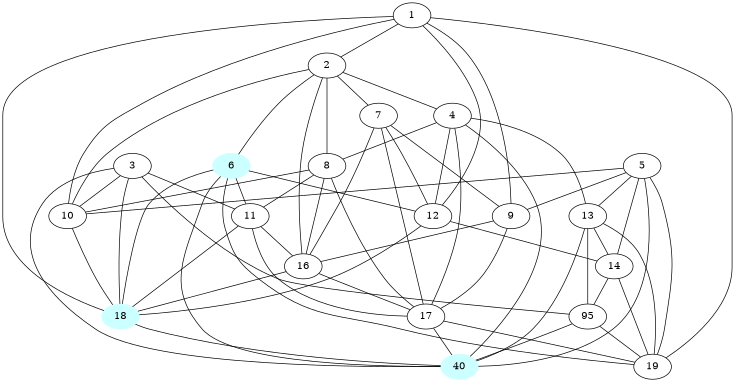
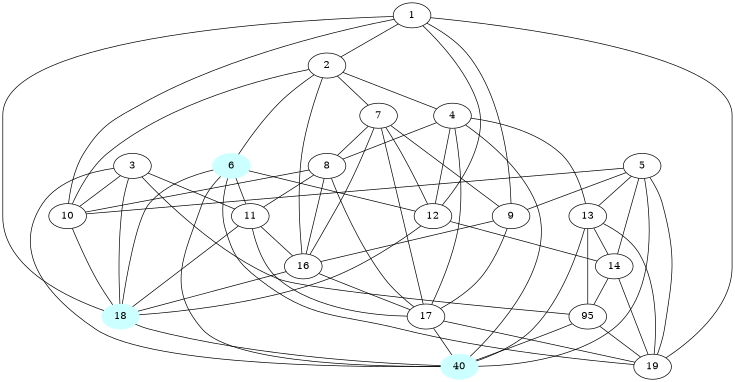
edge "2" -- "8": now "7" -- "8"
